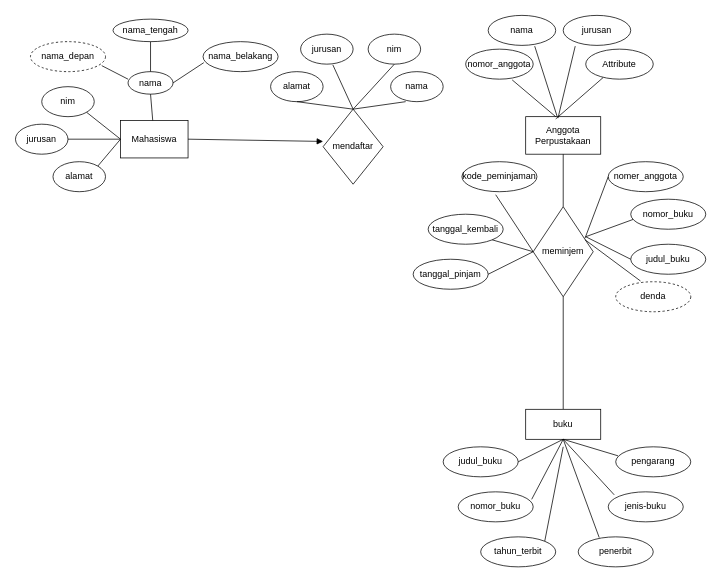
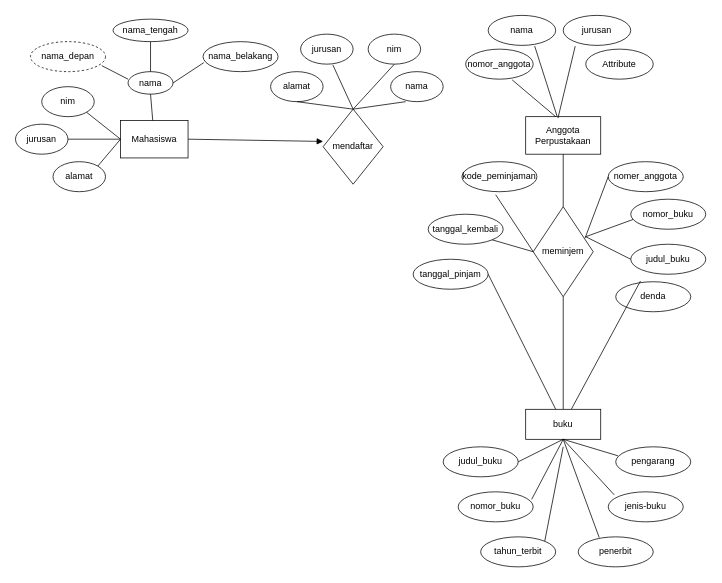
edge "Attribute" -- "Anggota Perpustakaan": removed
edge "meminjem" -- "denda": now "buku" -- "denda"
edge "meminjem" -- "tanggal_pinjam": now "buku" -- "tanggal_pinjam"
node "denda": style dashed -> solid
